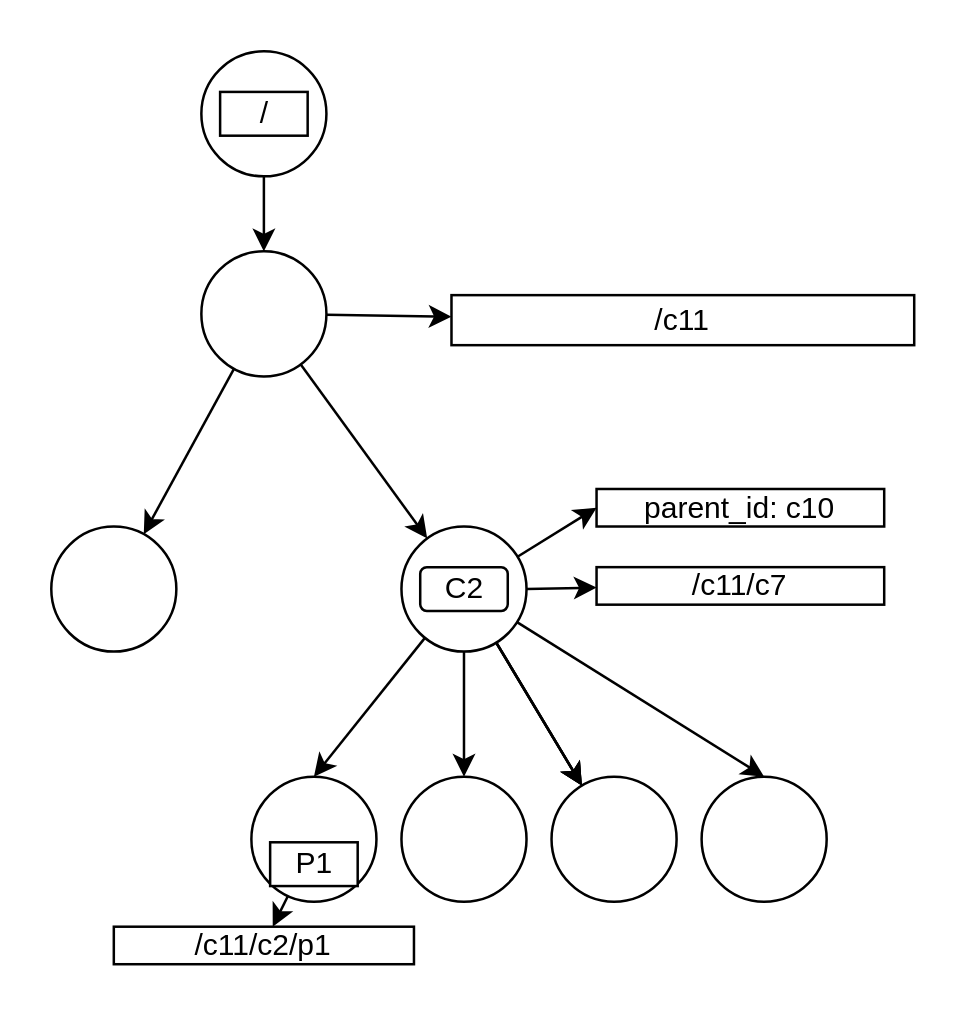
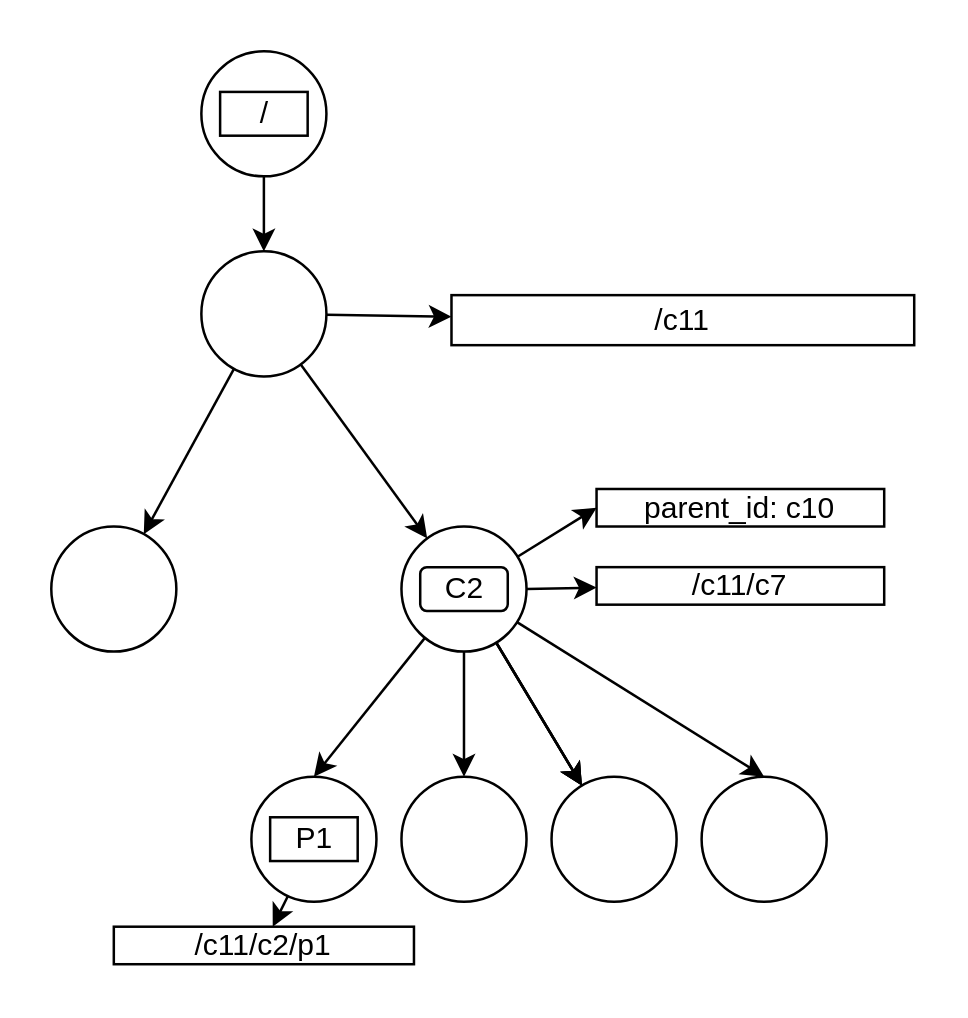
node "P1": moved (314, 864) -> (314, 839)
